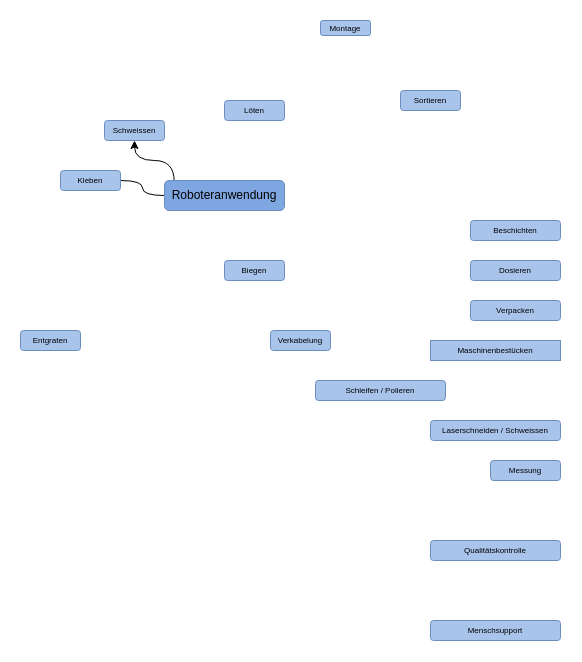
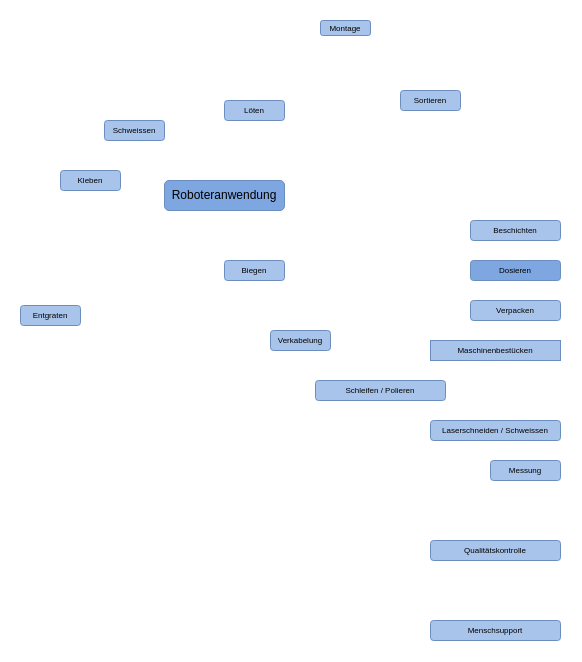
edge "Roboteranwendung" -> "Schweissen": removed
edge "Kleben" -- "Roboteranwendung": removed
node "Dosieren": fillcolor #a9c4eb -> #7ea6e0
node "Entgraten": moved (51, 341) -> (51, 316)
